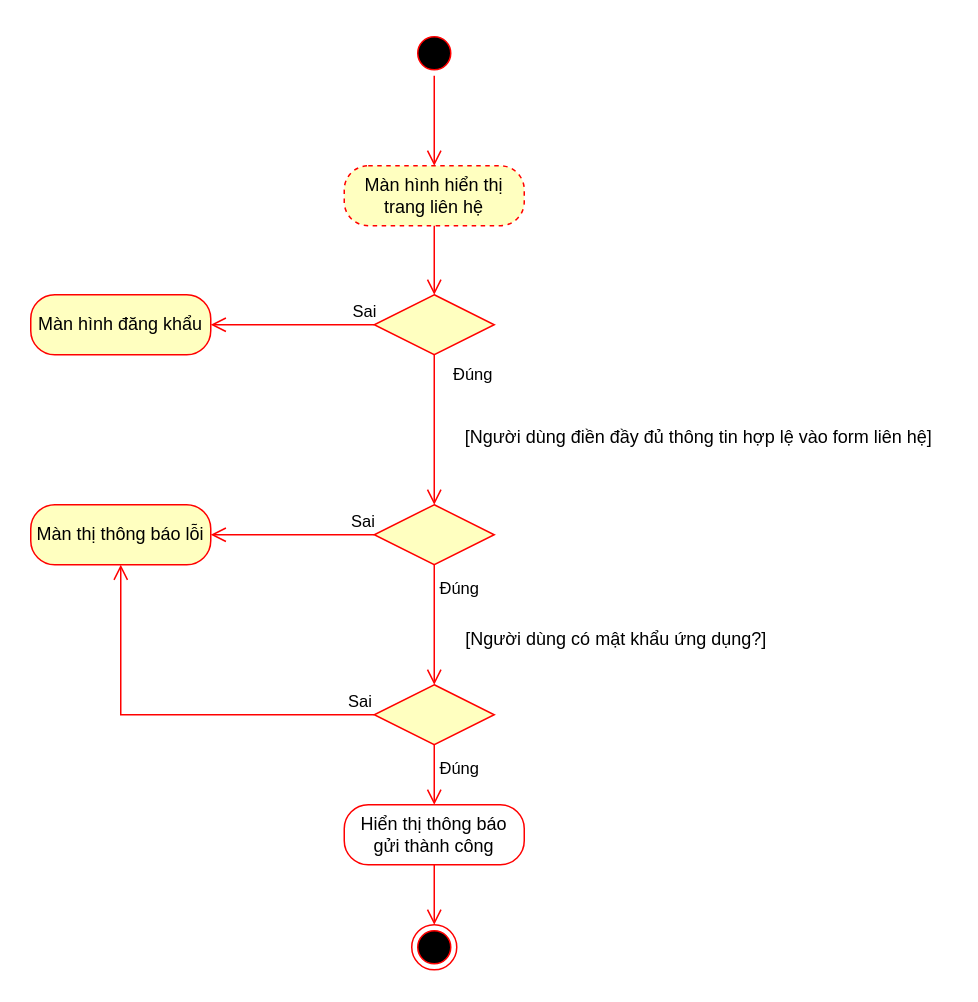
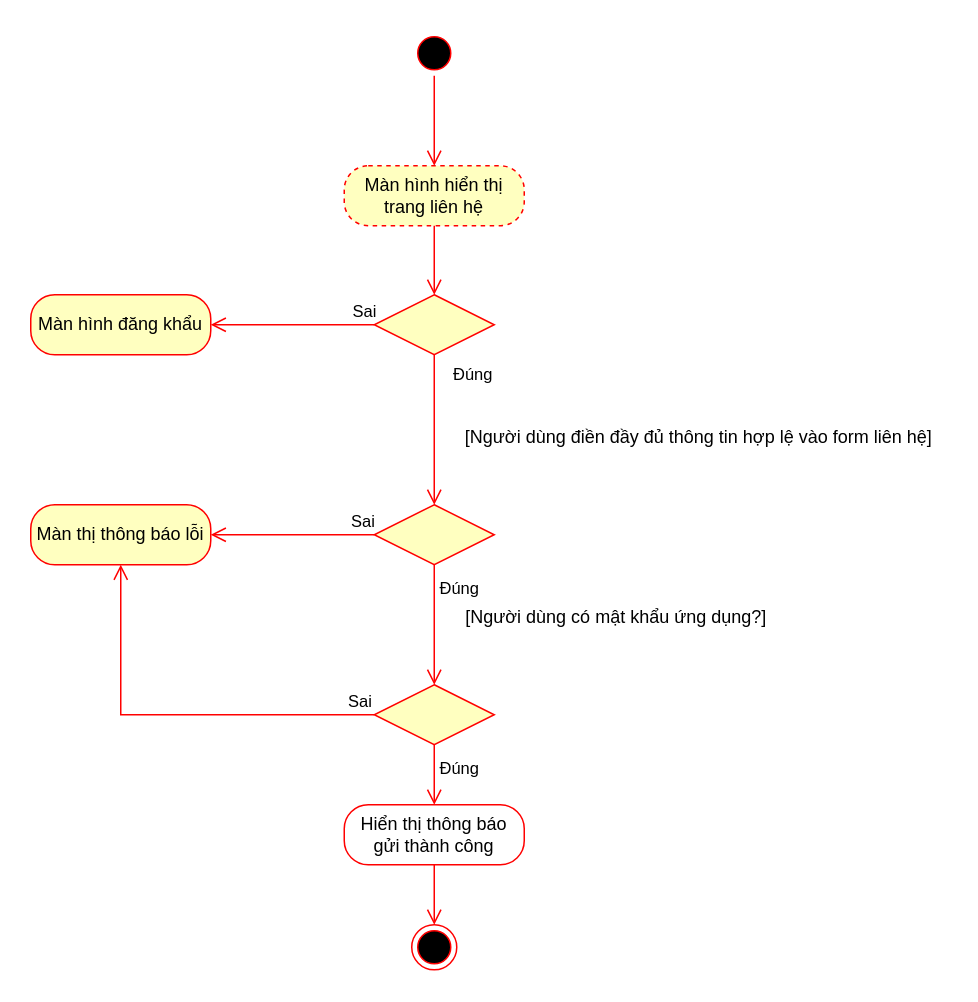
node "[Người dùng có mật khẩu ứng dụng?]": moved (616, 640) -> (616, 617)
